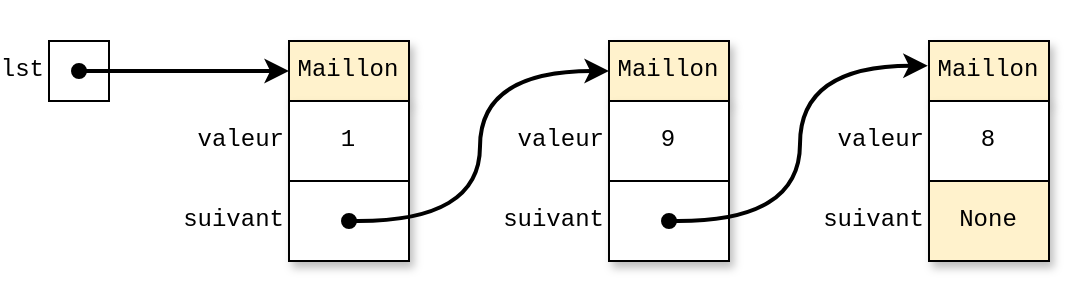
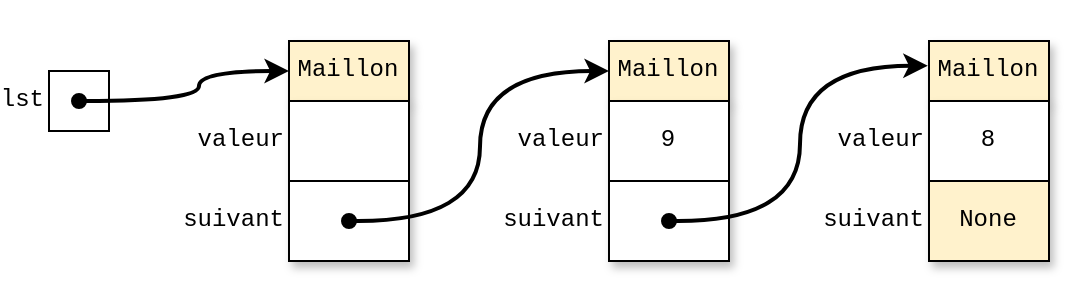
node "lst": moved (79, 71) -> (79, 101)
node "1": removed
